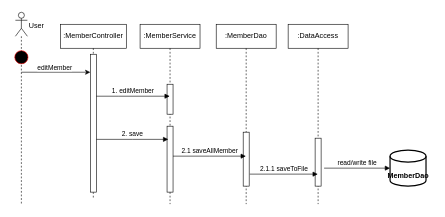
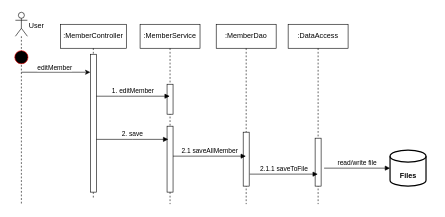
node "MemberDao": label "MemberDao" -> "Files"
